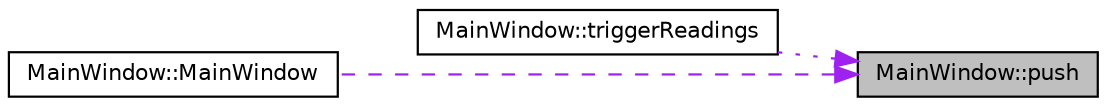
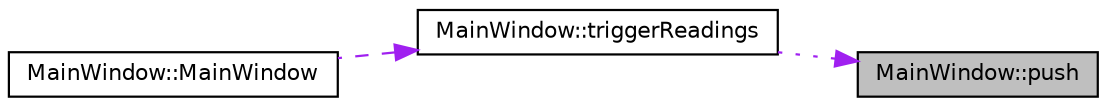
edge "MainWindow::MainWindow" -> "MainWindow::push": now "MainWindow::MainWindow" -> "MainWindow::triggerReadings"
